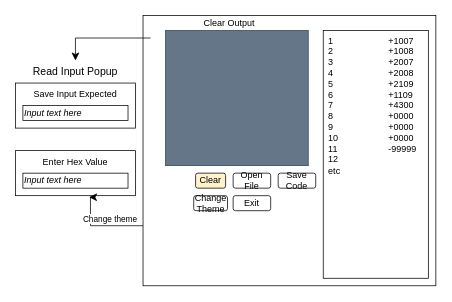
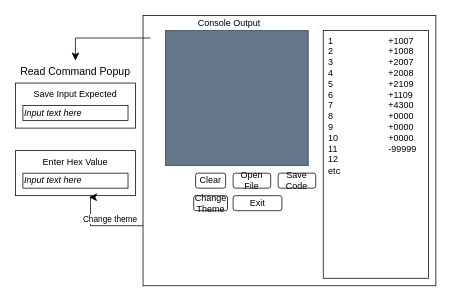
node "Clear Output": label "Clear Output" -> "Console Output"
node "Read Input Popup": label "Read Input Popup" -> "Read Command Popup"
node "Clear": fillcolor #fff2cc -> #ffffff
node "Exit": size 38x15 -> 49x15
